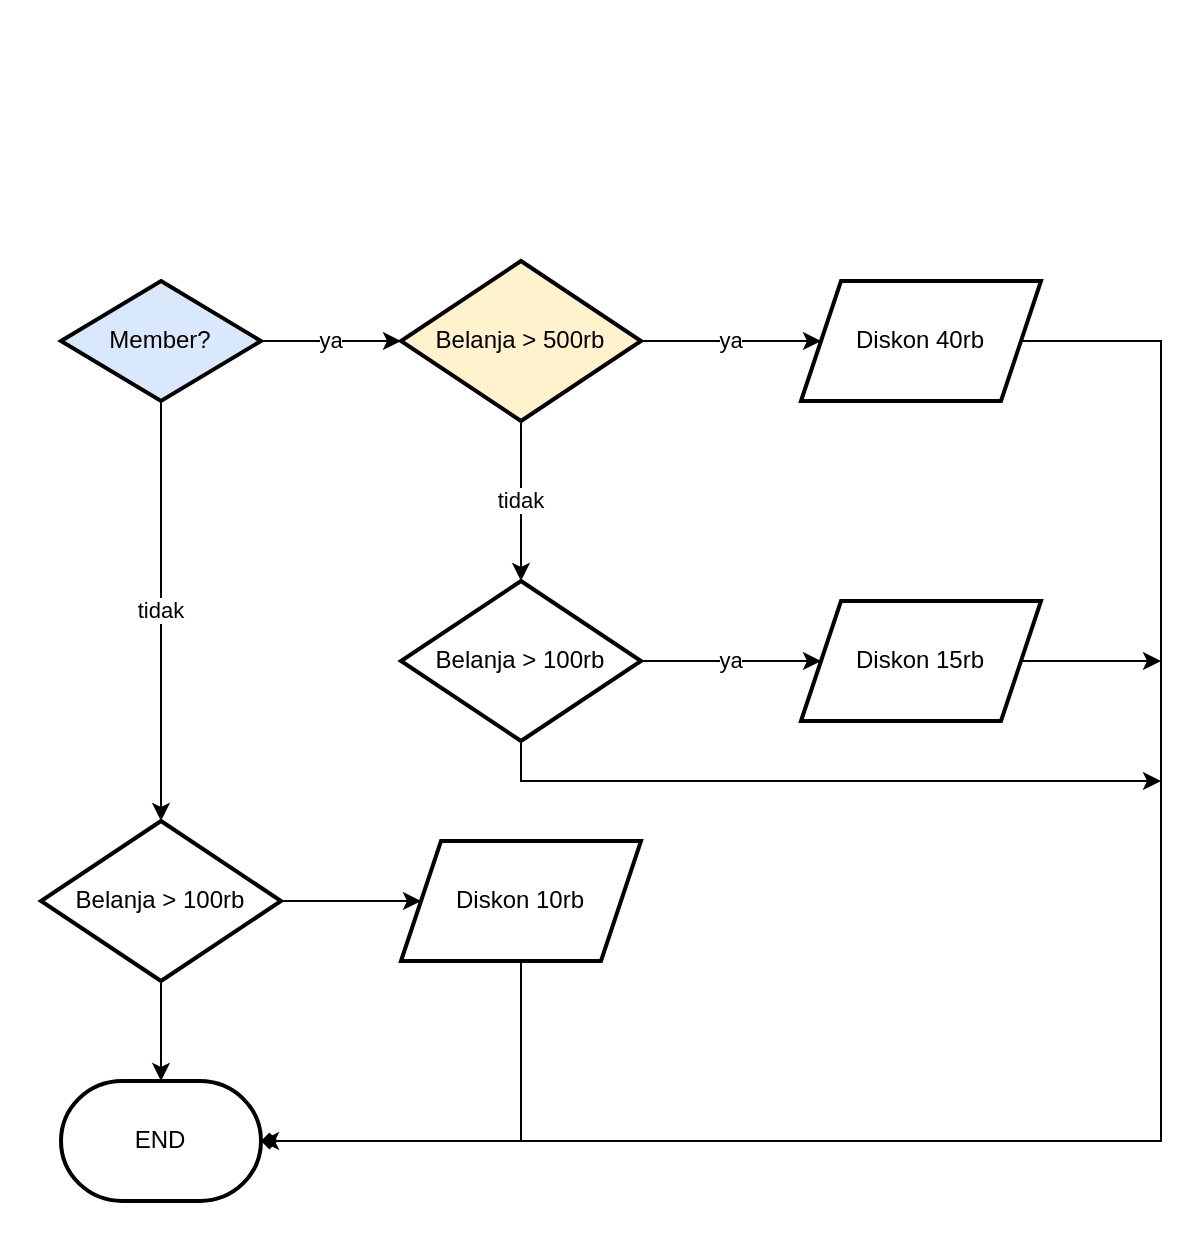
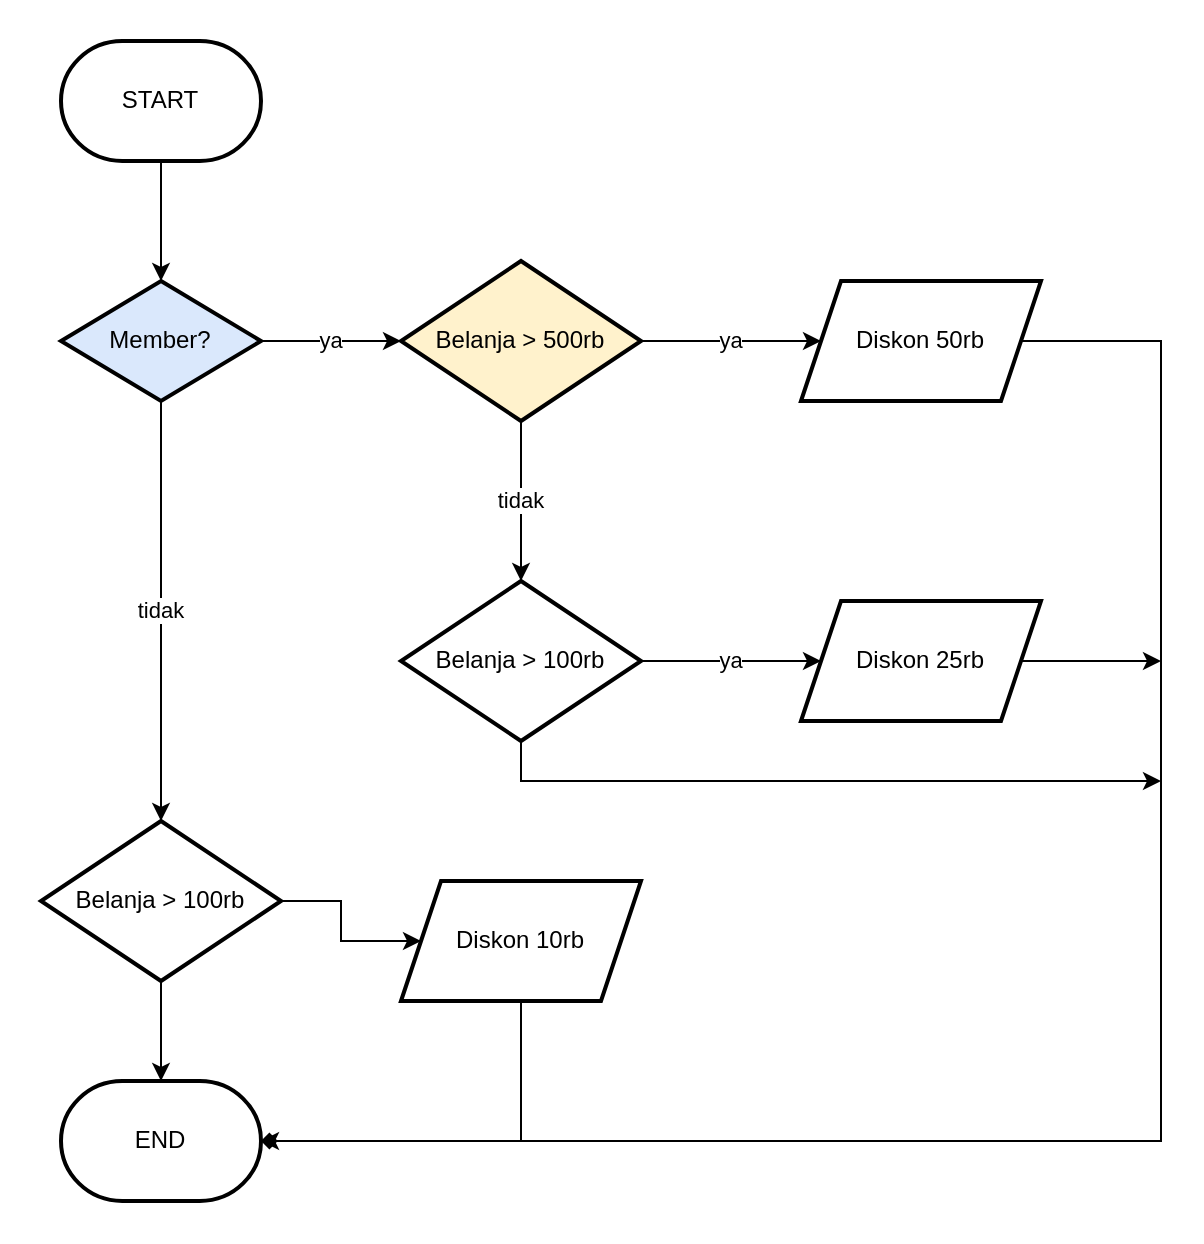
node "START": added
edge "START" -> "Member?": added
node "Diskon 40rb": label "Diskon 40rb" -> "Diskon 50rb"
node "Diskon 15rb": label "Diskon 15rb" -> "Diskon 25rb"
node "Diskon 10rb": moved (521, 901) -> (521, 941)
